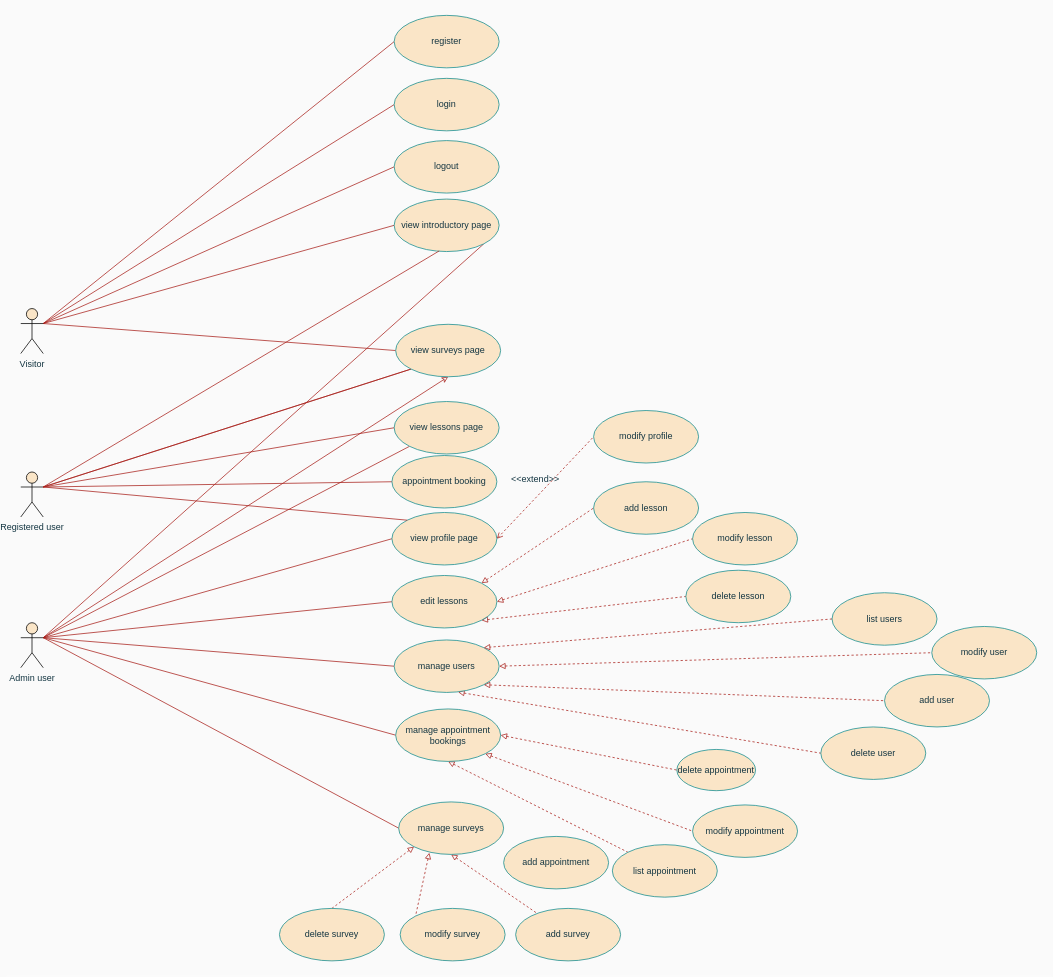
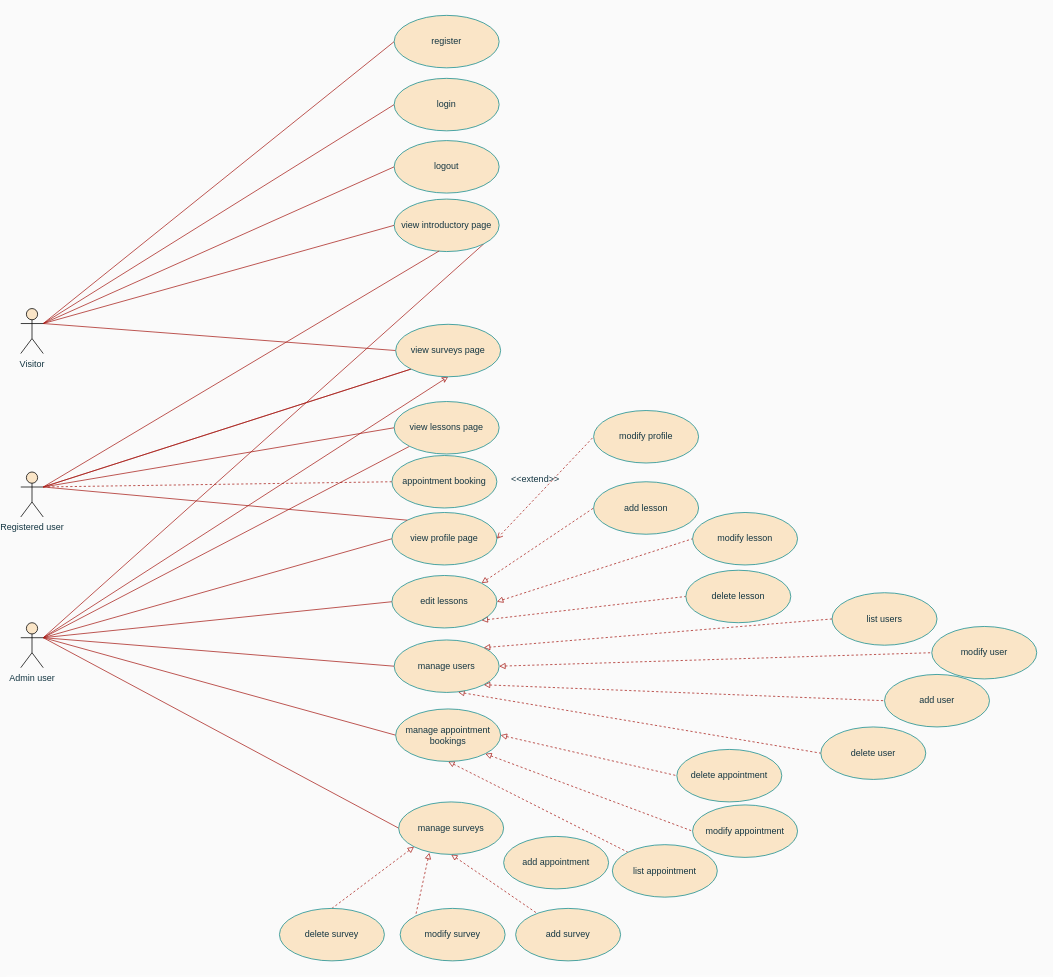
edge "appointment booking" -- "Registered user": style solid -> dashed
node "delete appointment": size 79x41 -> 105x53
